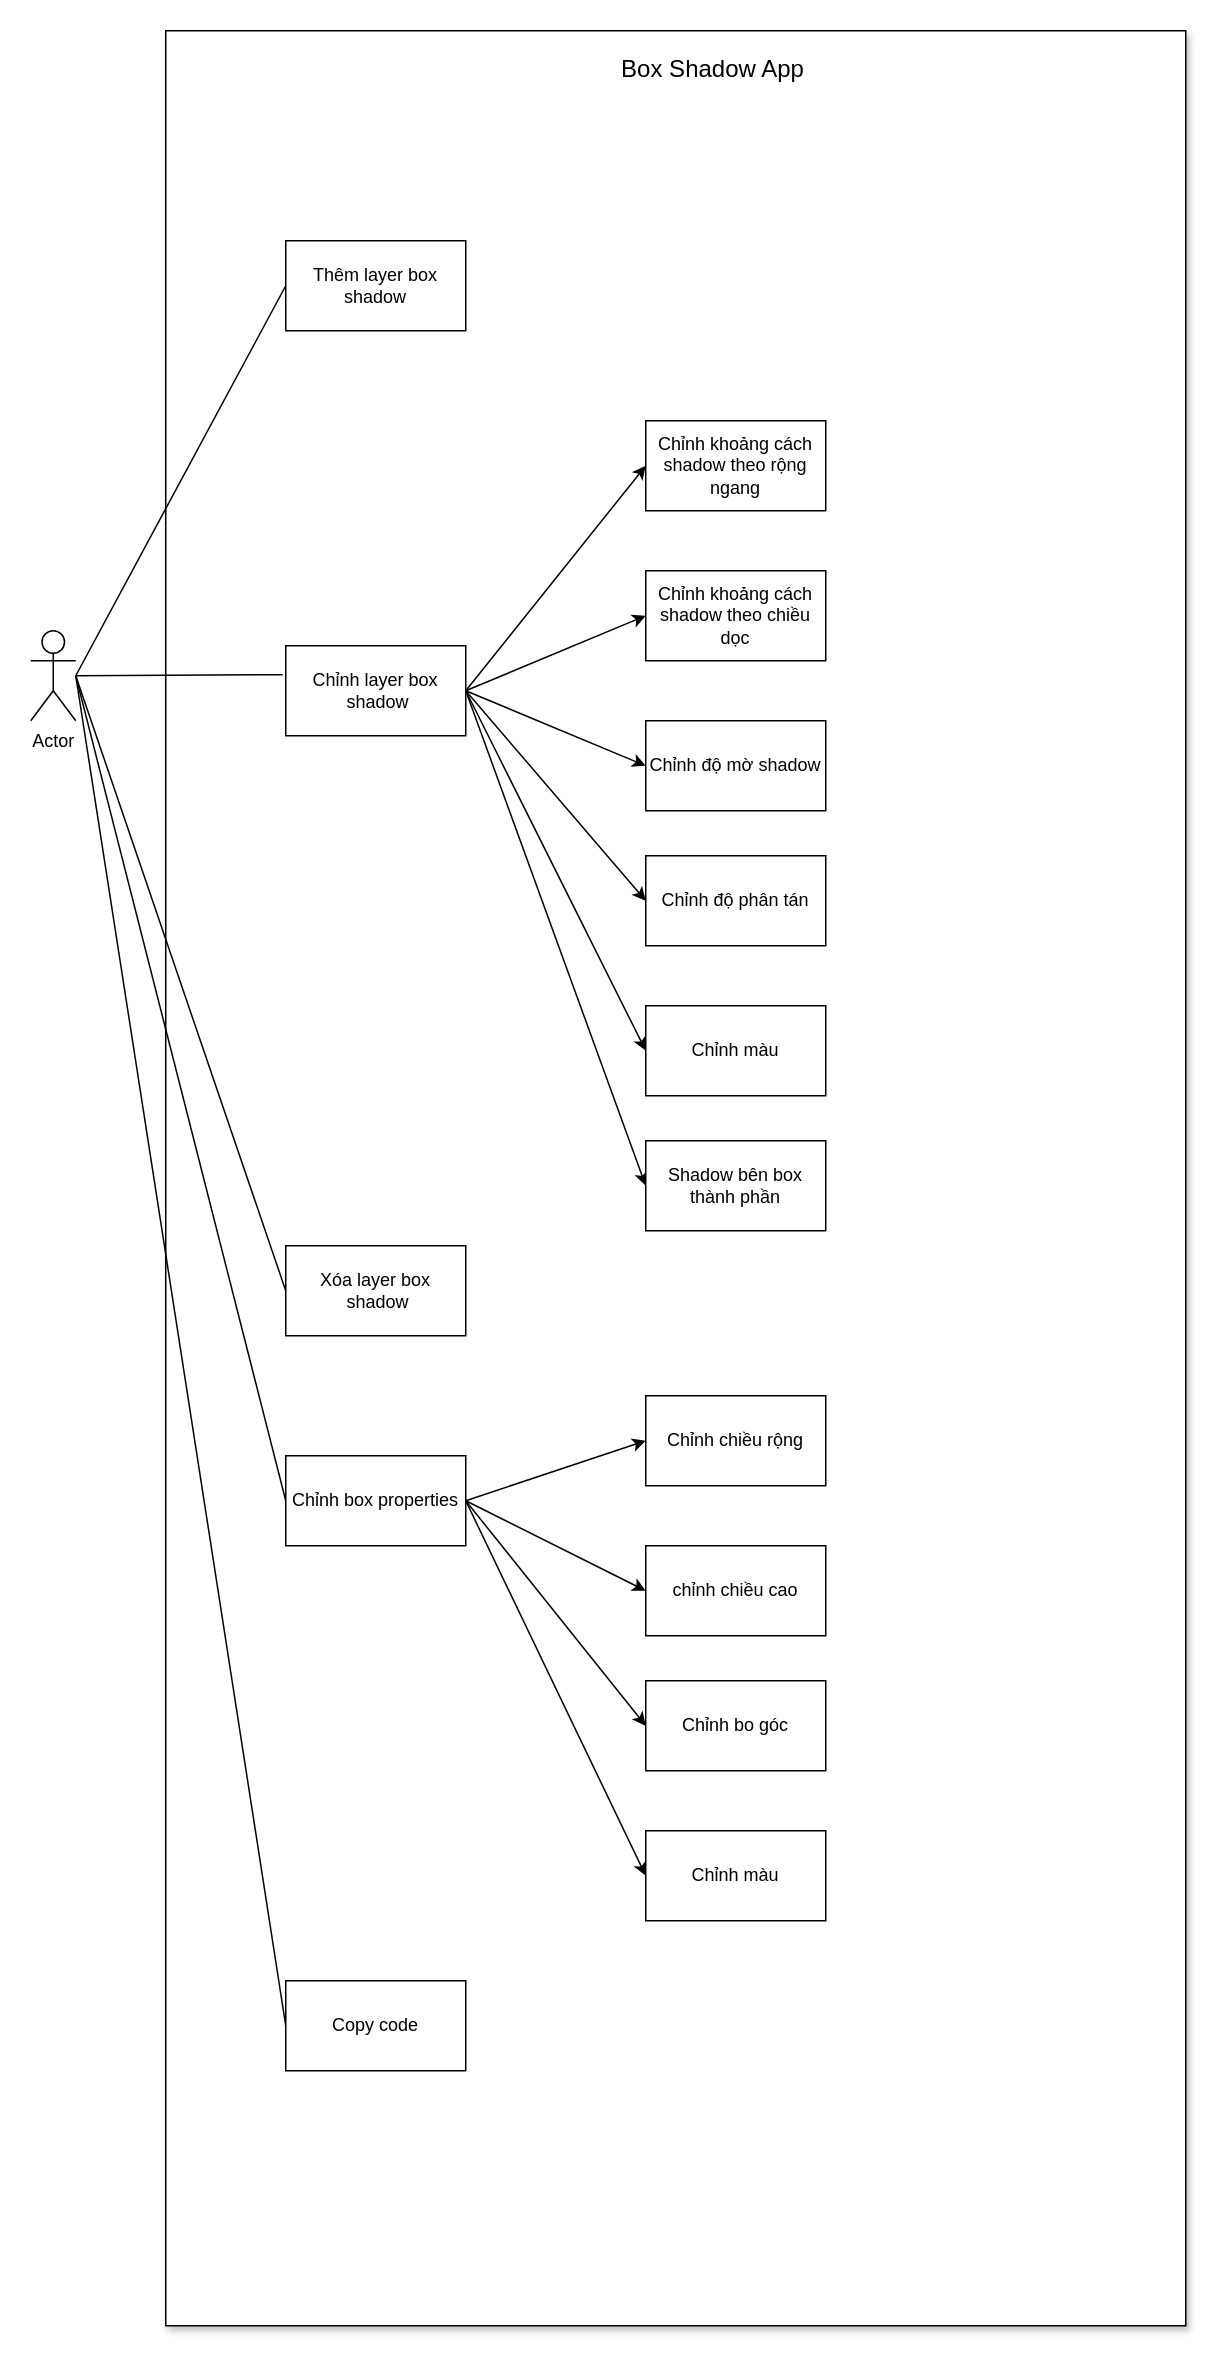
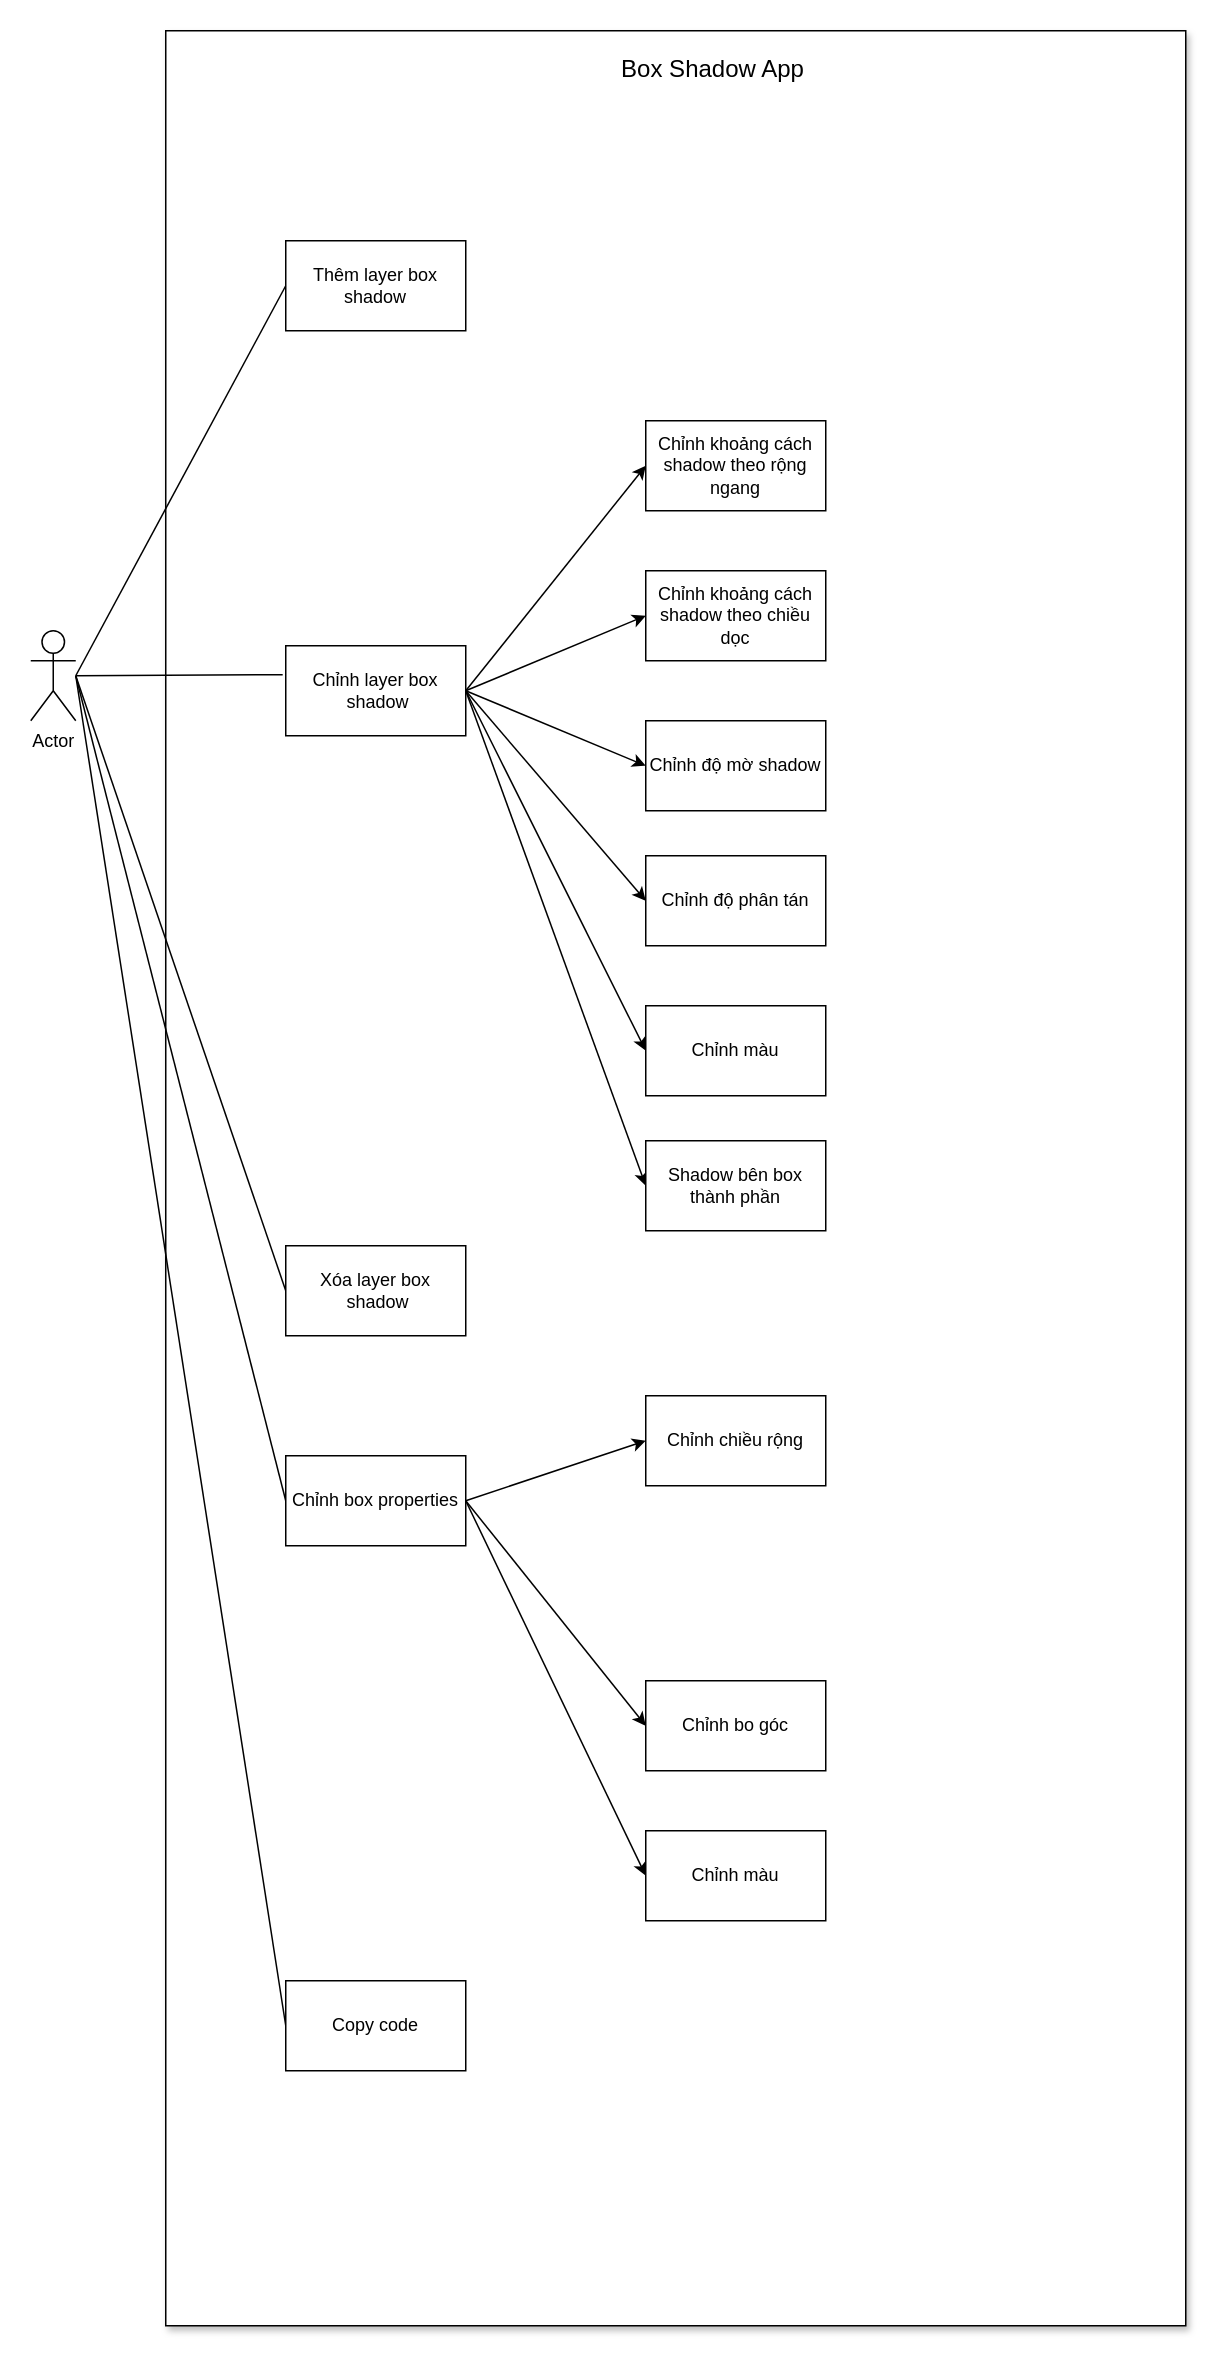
edge "Chỉnh box properties" -> "chỉnh chiều cao": removed
node "chỉnh chiều cao": removed
